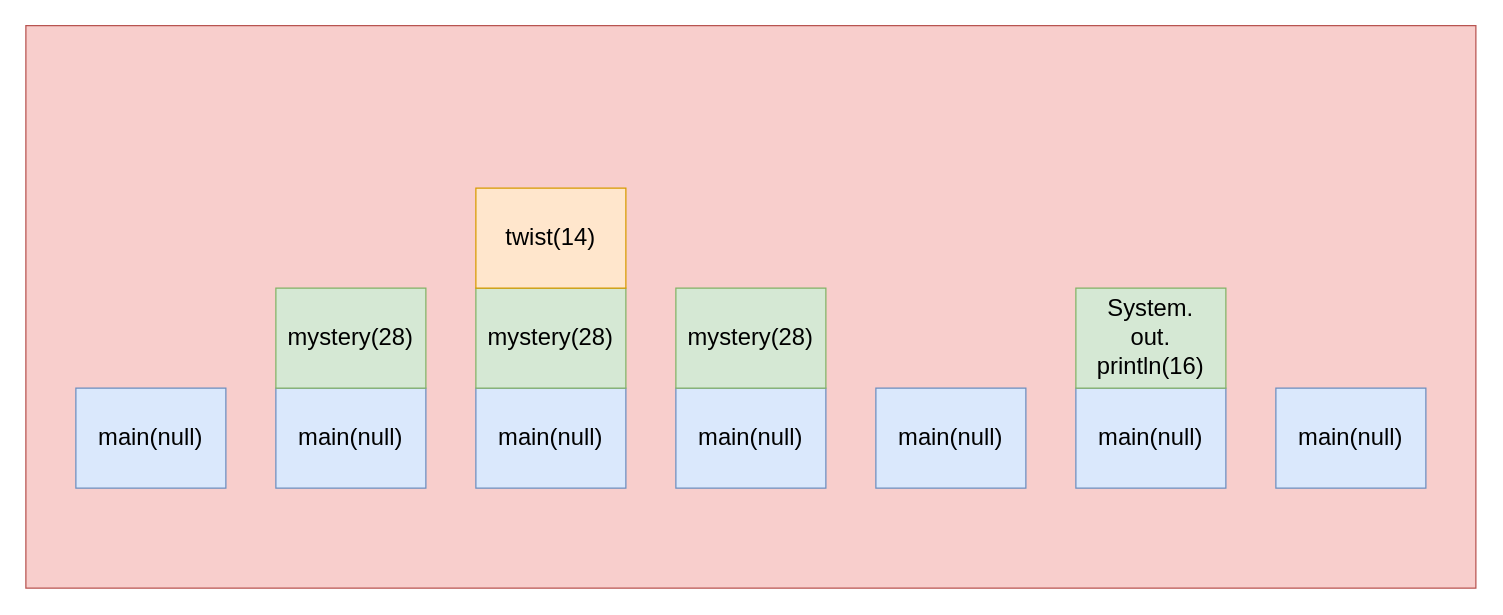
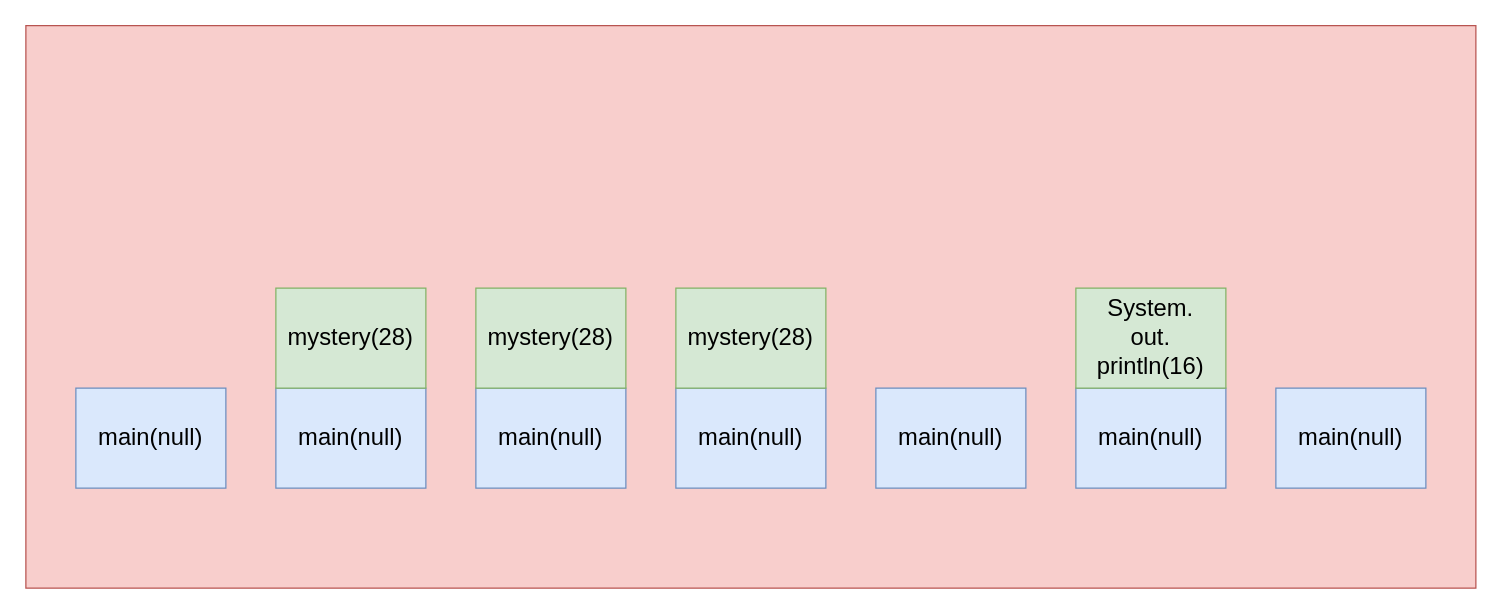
node "twist(14)": removed
